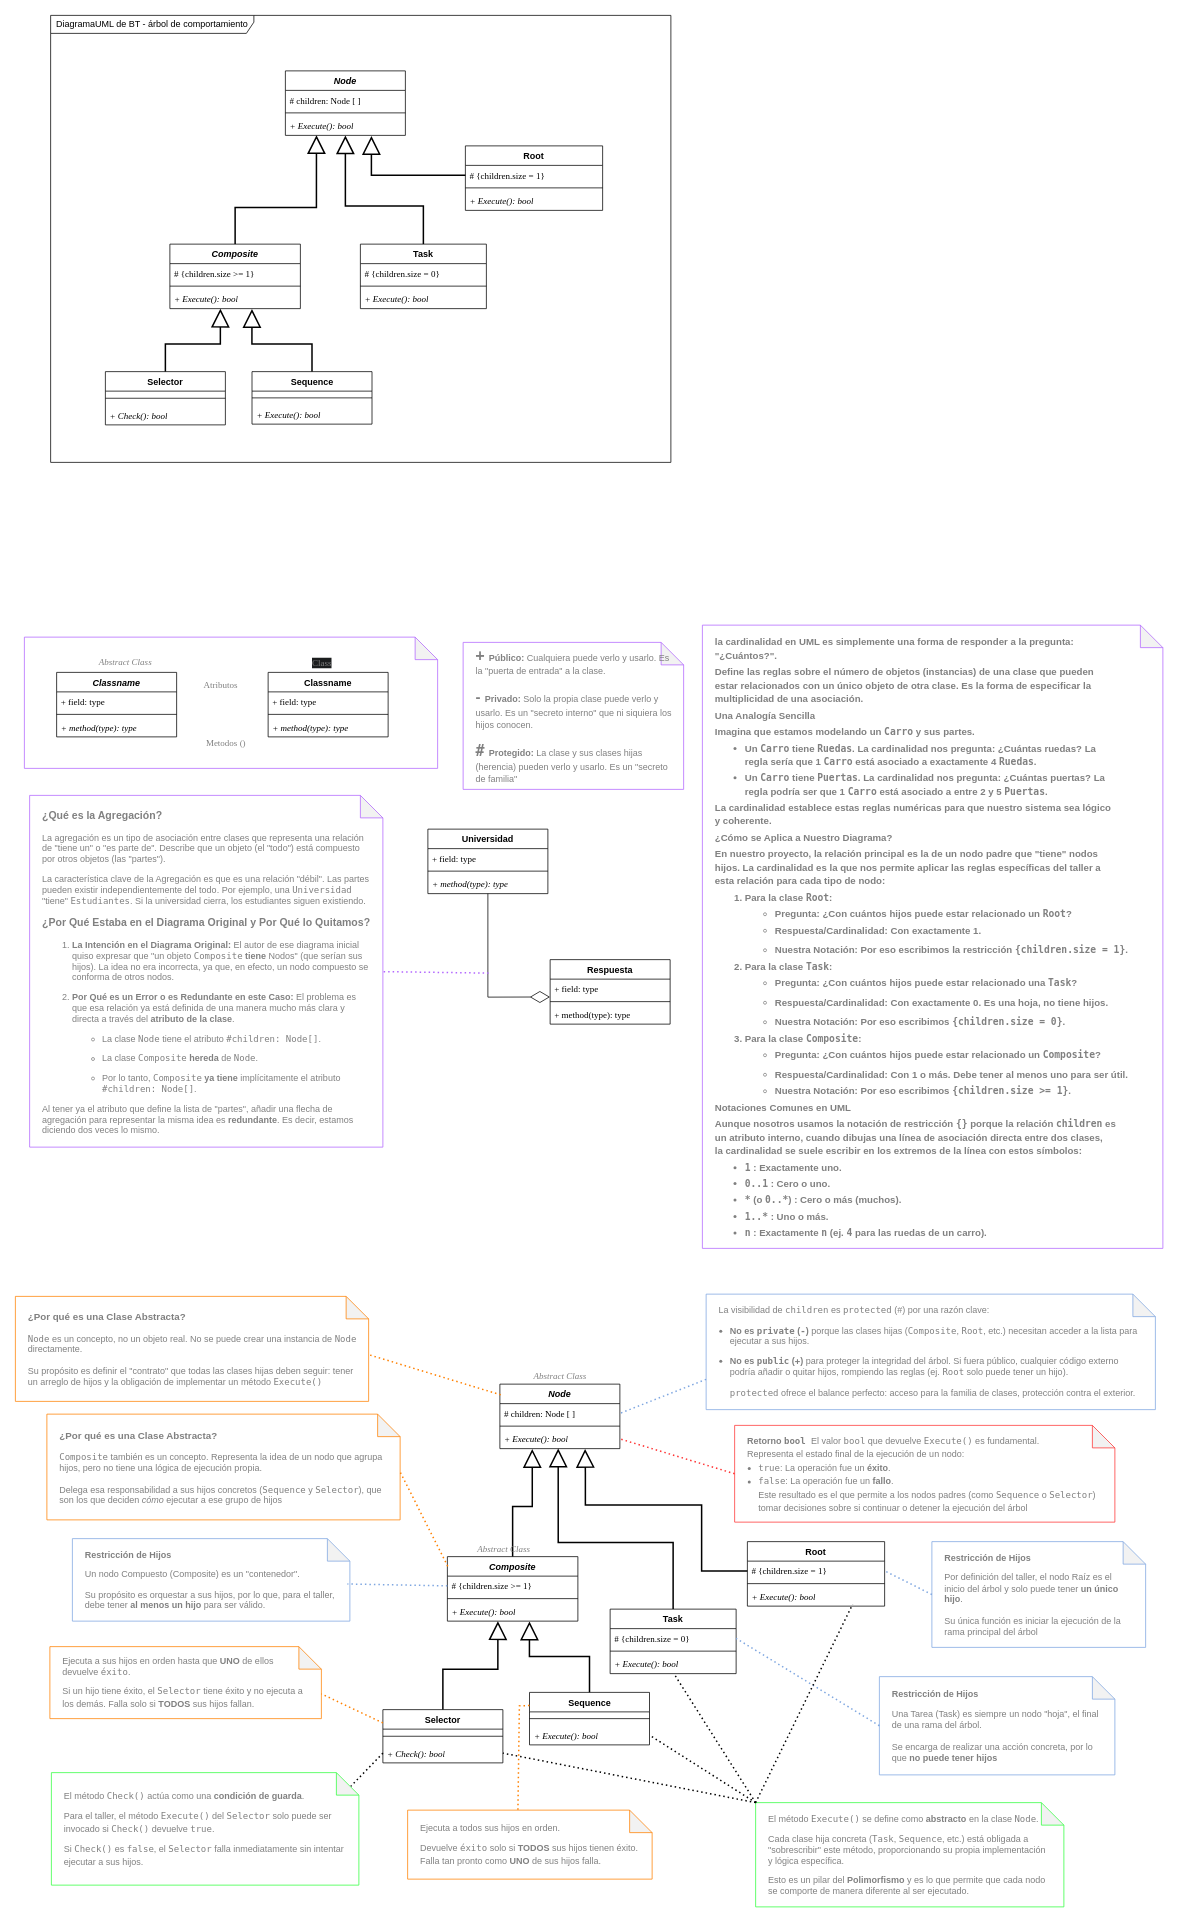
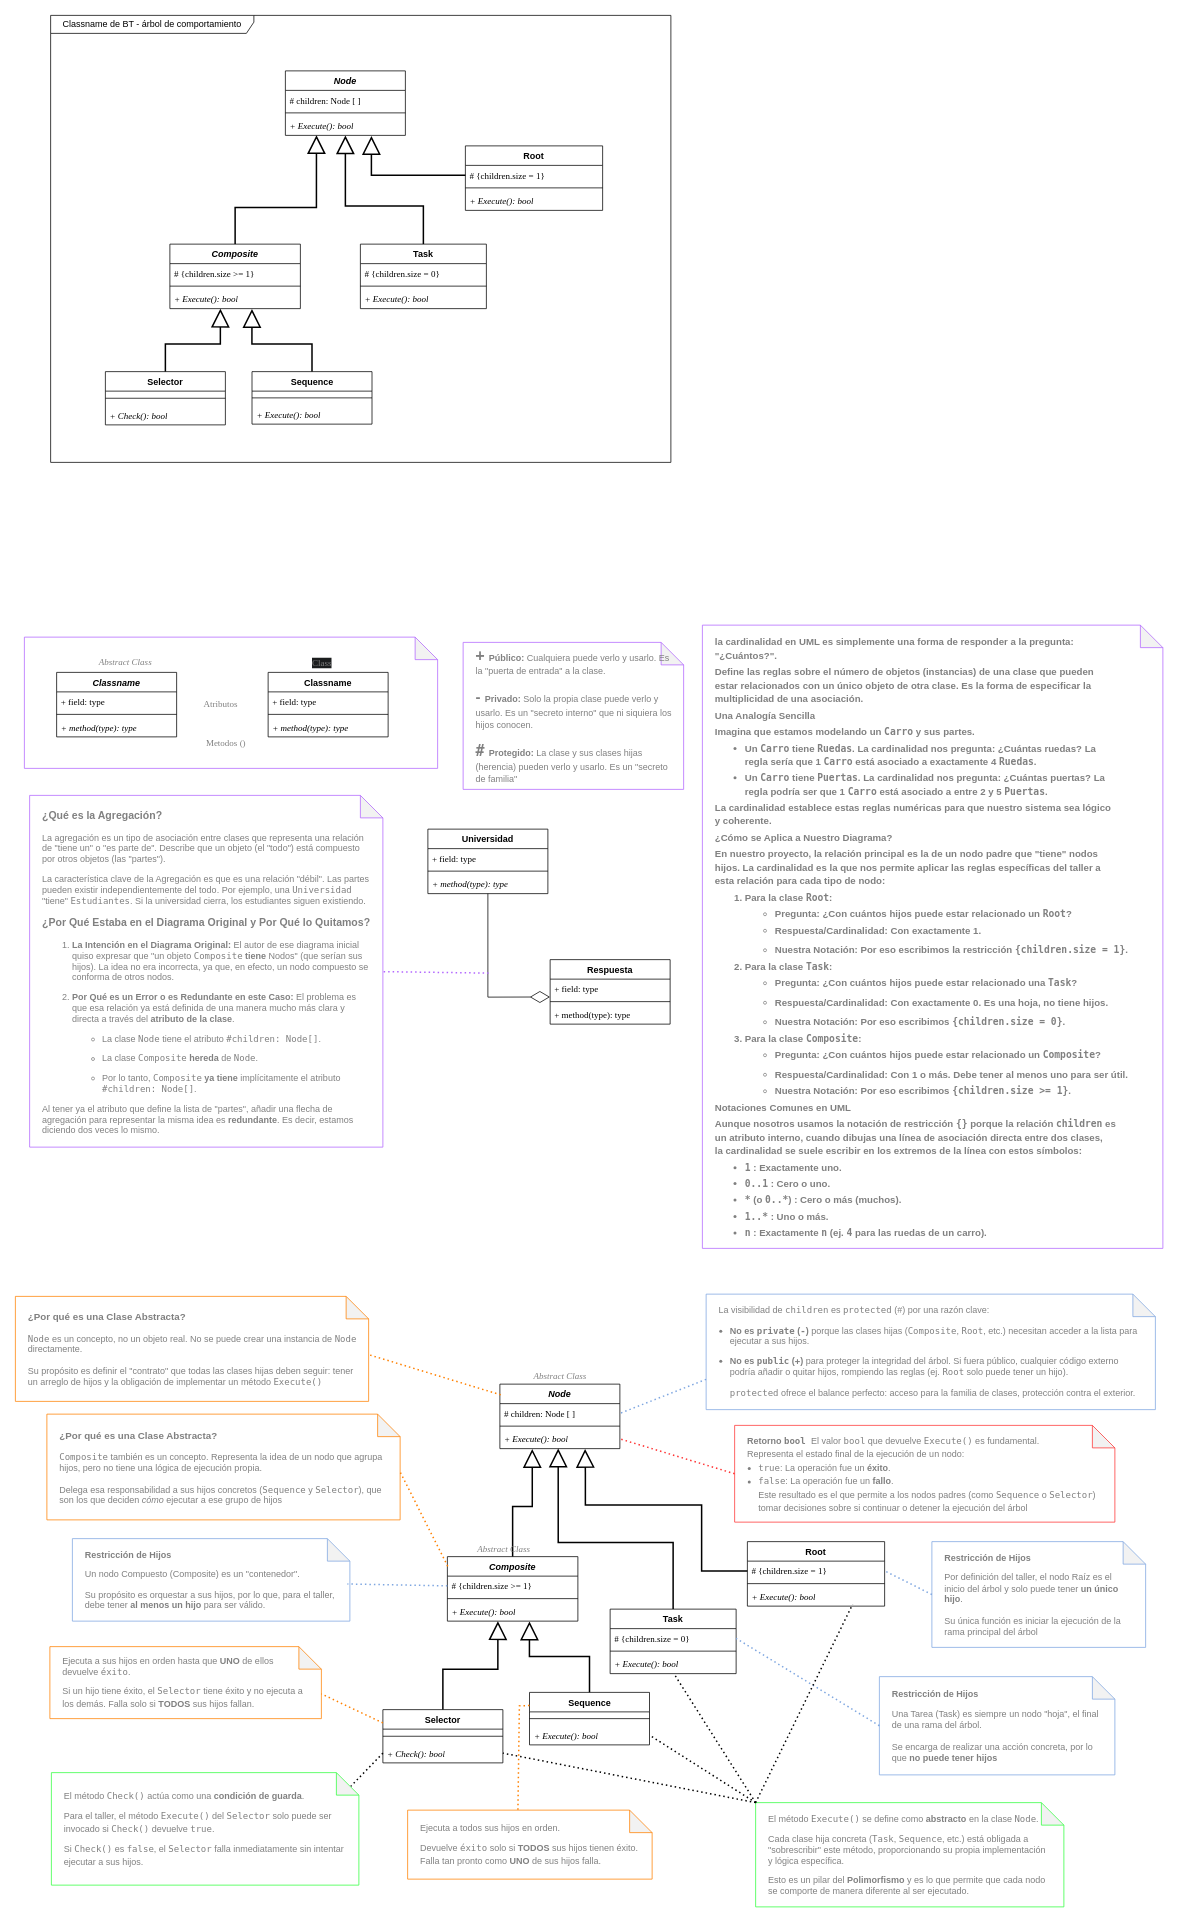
node "DiagramaUML de BT - árbol de comportamiento": label "DiagramaUML de BT - árbol de comportamiento" -> "Classname de BT - árbol de comportamiento"
node "Atributos": moved (221, 685) -> (221, 704)
